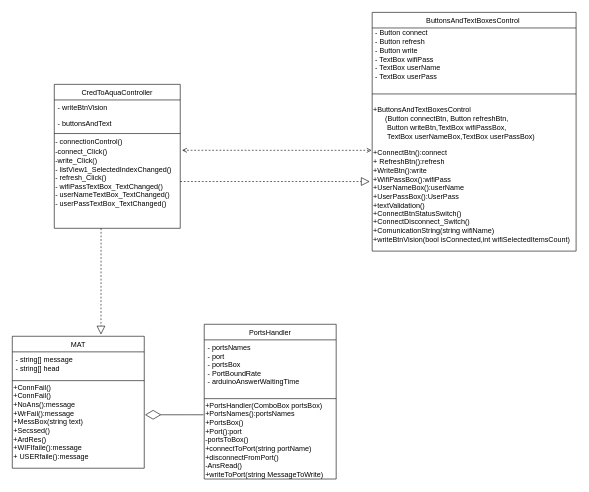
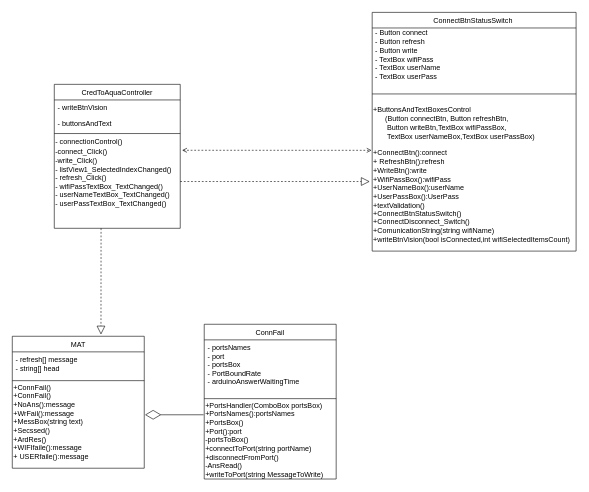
node "ButtonsAndTextBoxesControl": label "ButtonsAndTextBoxesControl" -> "ConnectBtnStatusSwitch"
node "PortsHandler": label "PortsHandler" -> "ConnFail"
node "- string[] message - string[] head": label "- string[] message - string[] head" -> "- refresh[] message - string[] head"
